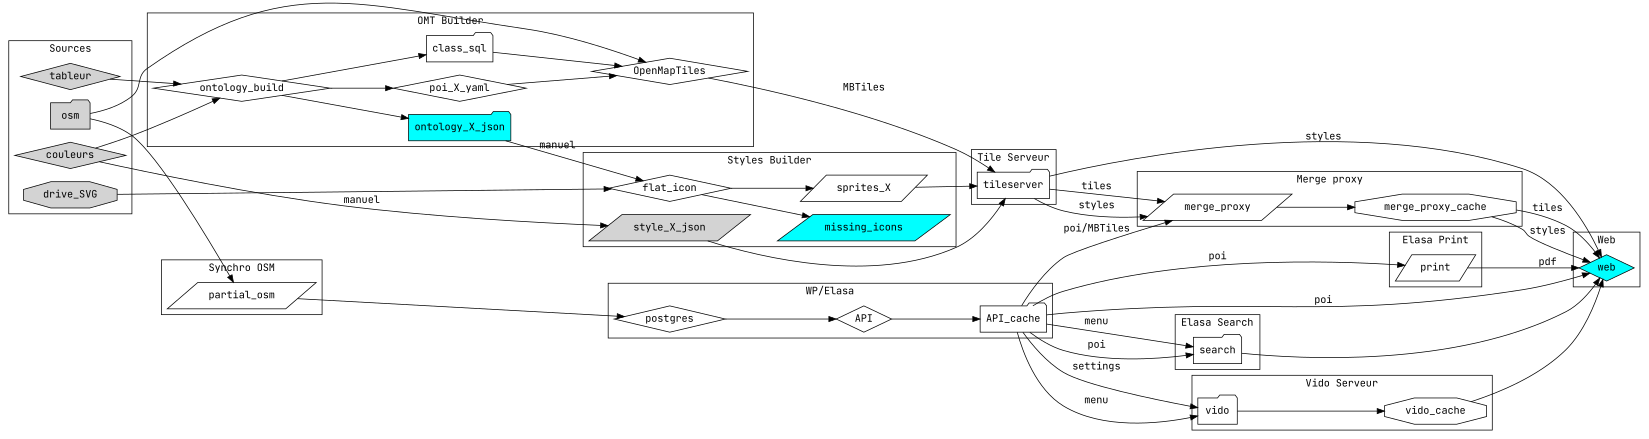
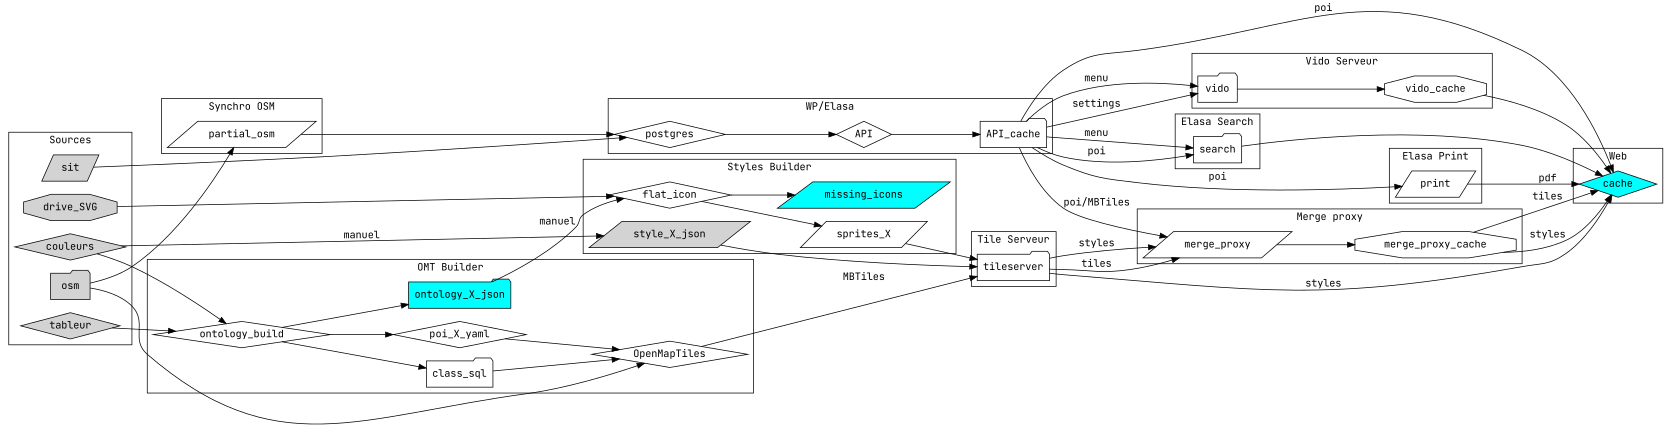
node "sit": added
node "web": label "web" -> "cache"
